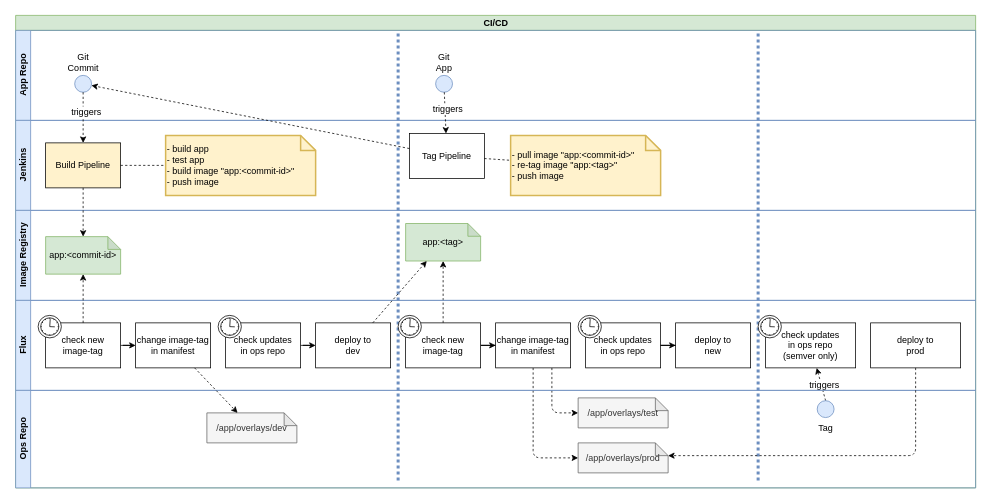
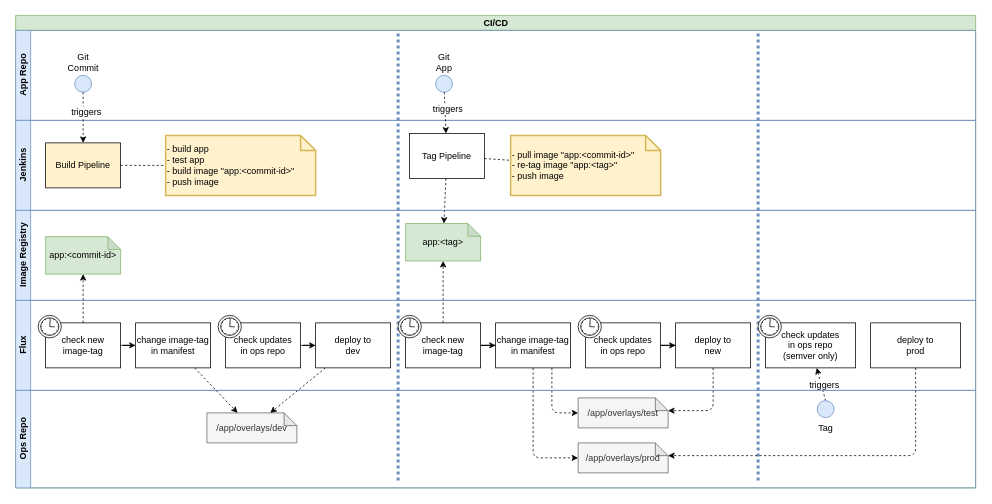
edge "Tag Pipeline" -> "Git Commit": now "Tag Pipeline" -> "app:<tag>"
edge "Build Pipeline" -> "app:<commit-id>": removed
edge "deploy to dev" -> "app:<tag>": now "deploy to dev" -> "/app/overlays/dev"
edge "deploy to new" -> "/app/overlays/test": added
